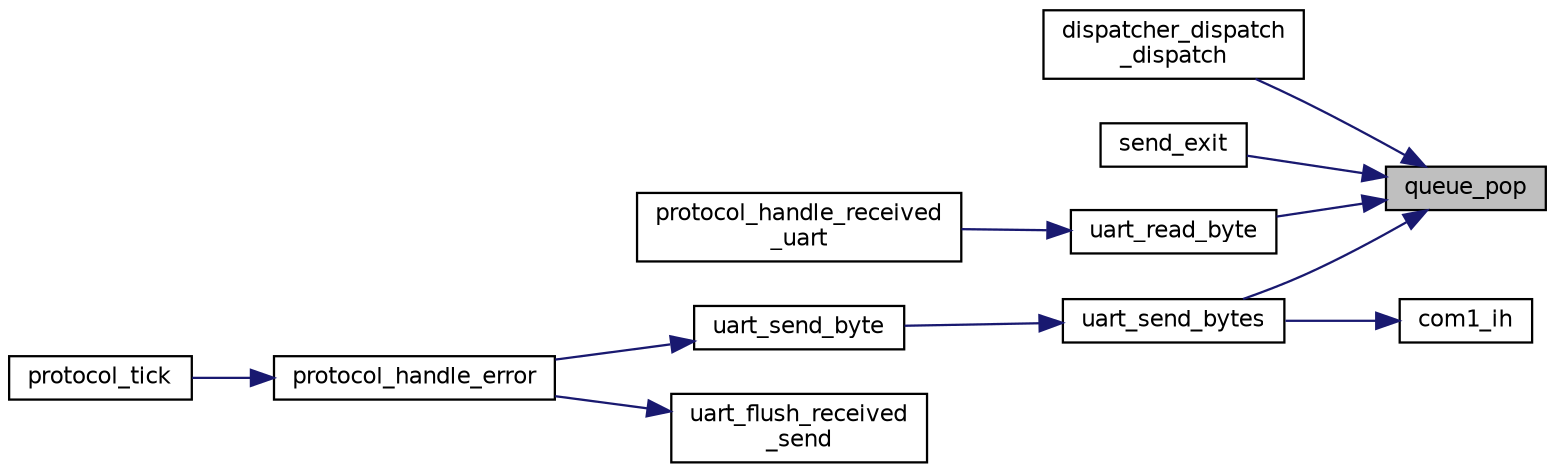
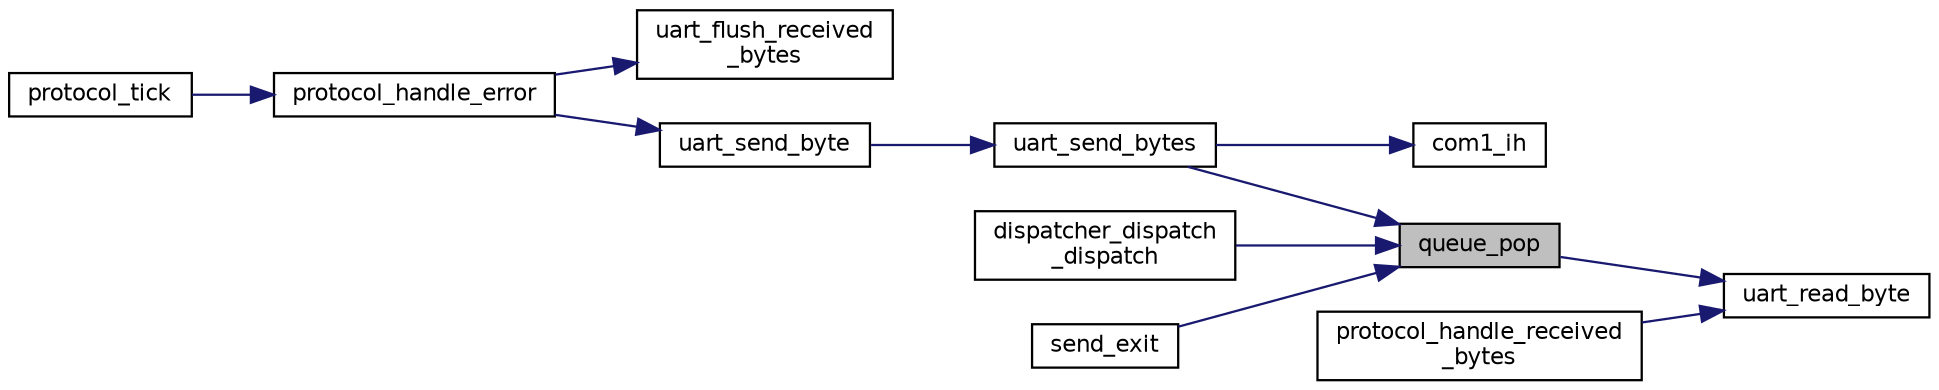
edge "uart_read_byte" -> "queue_pop": reversed
node "protocol_handle_received _uart": label "protocol_handle_received _uart" -> "protocol_handle_received _bytes"
node "uart_flush_received _send": label "uart_flush_received _send" -> "uart_flush_received _bytes"
